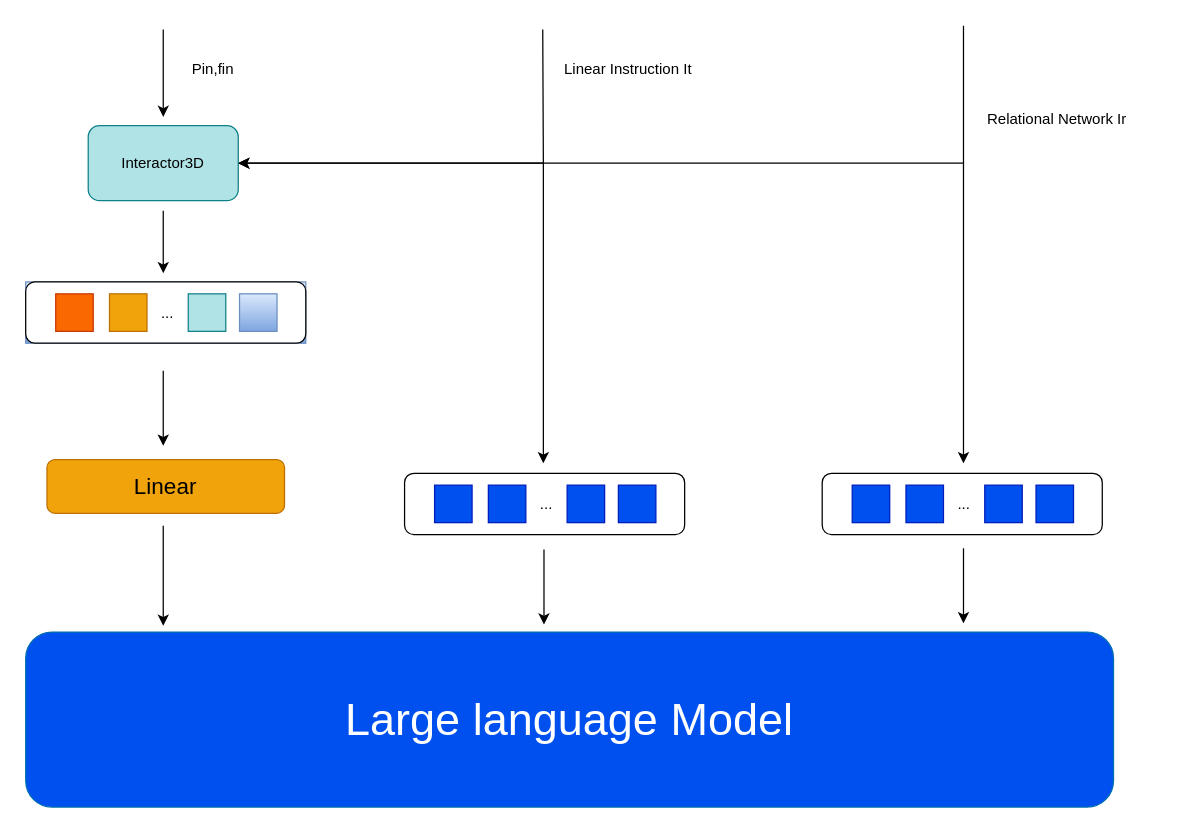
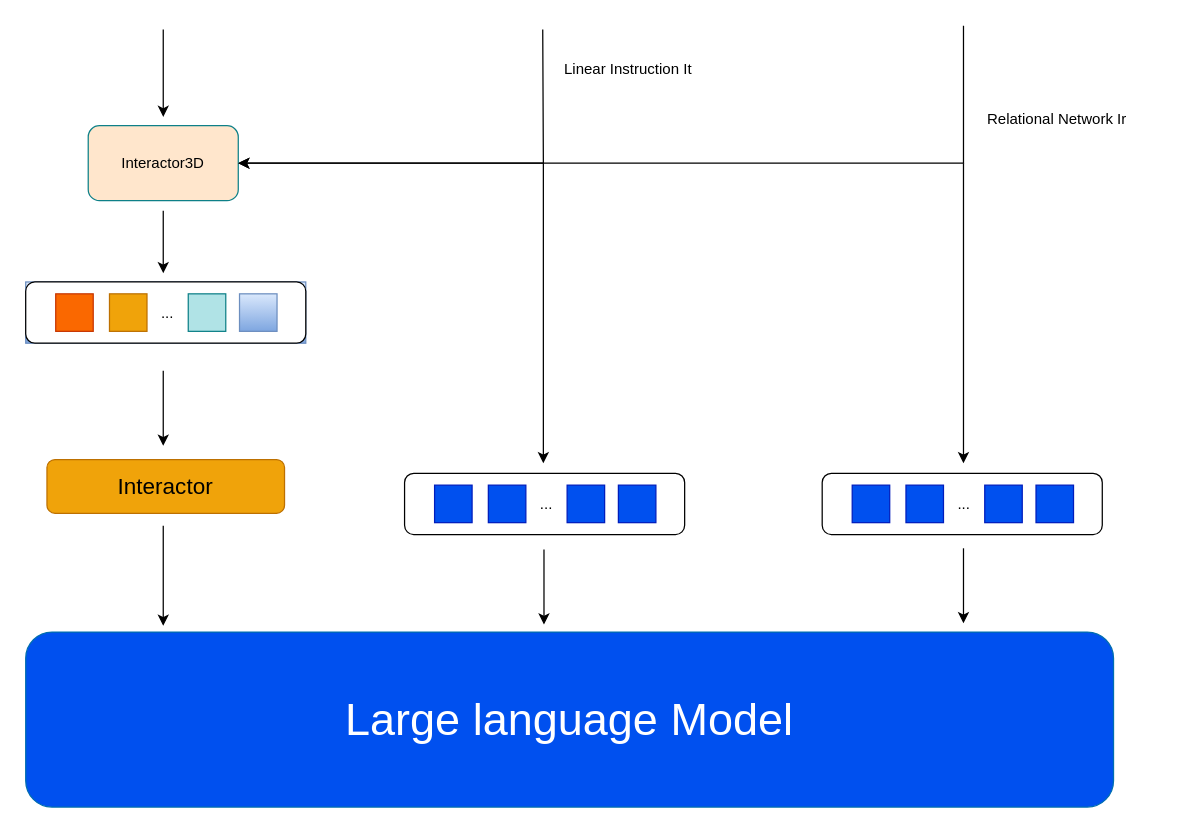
node "Pin,fin": removed
node "Interactor3D": fillcolor #b0e3e6 -> #ffe6cc
node "Linear": label "Linear" -> "Interactor"
